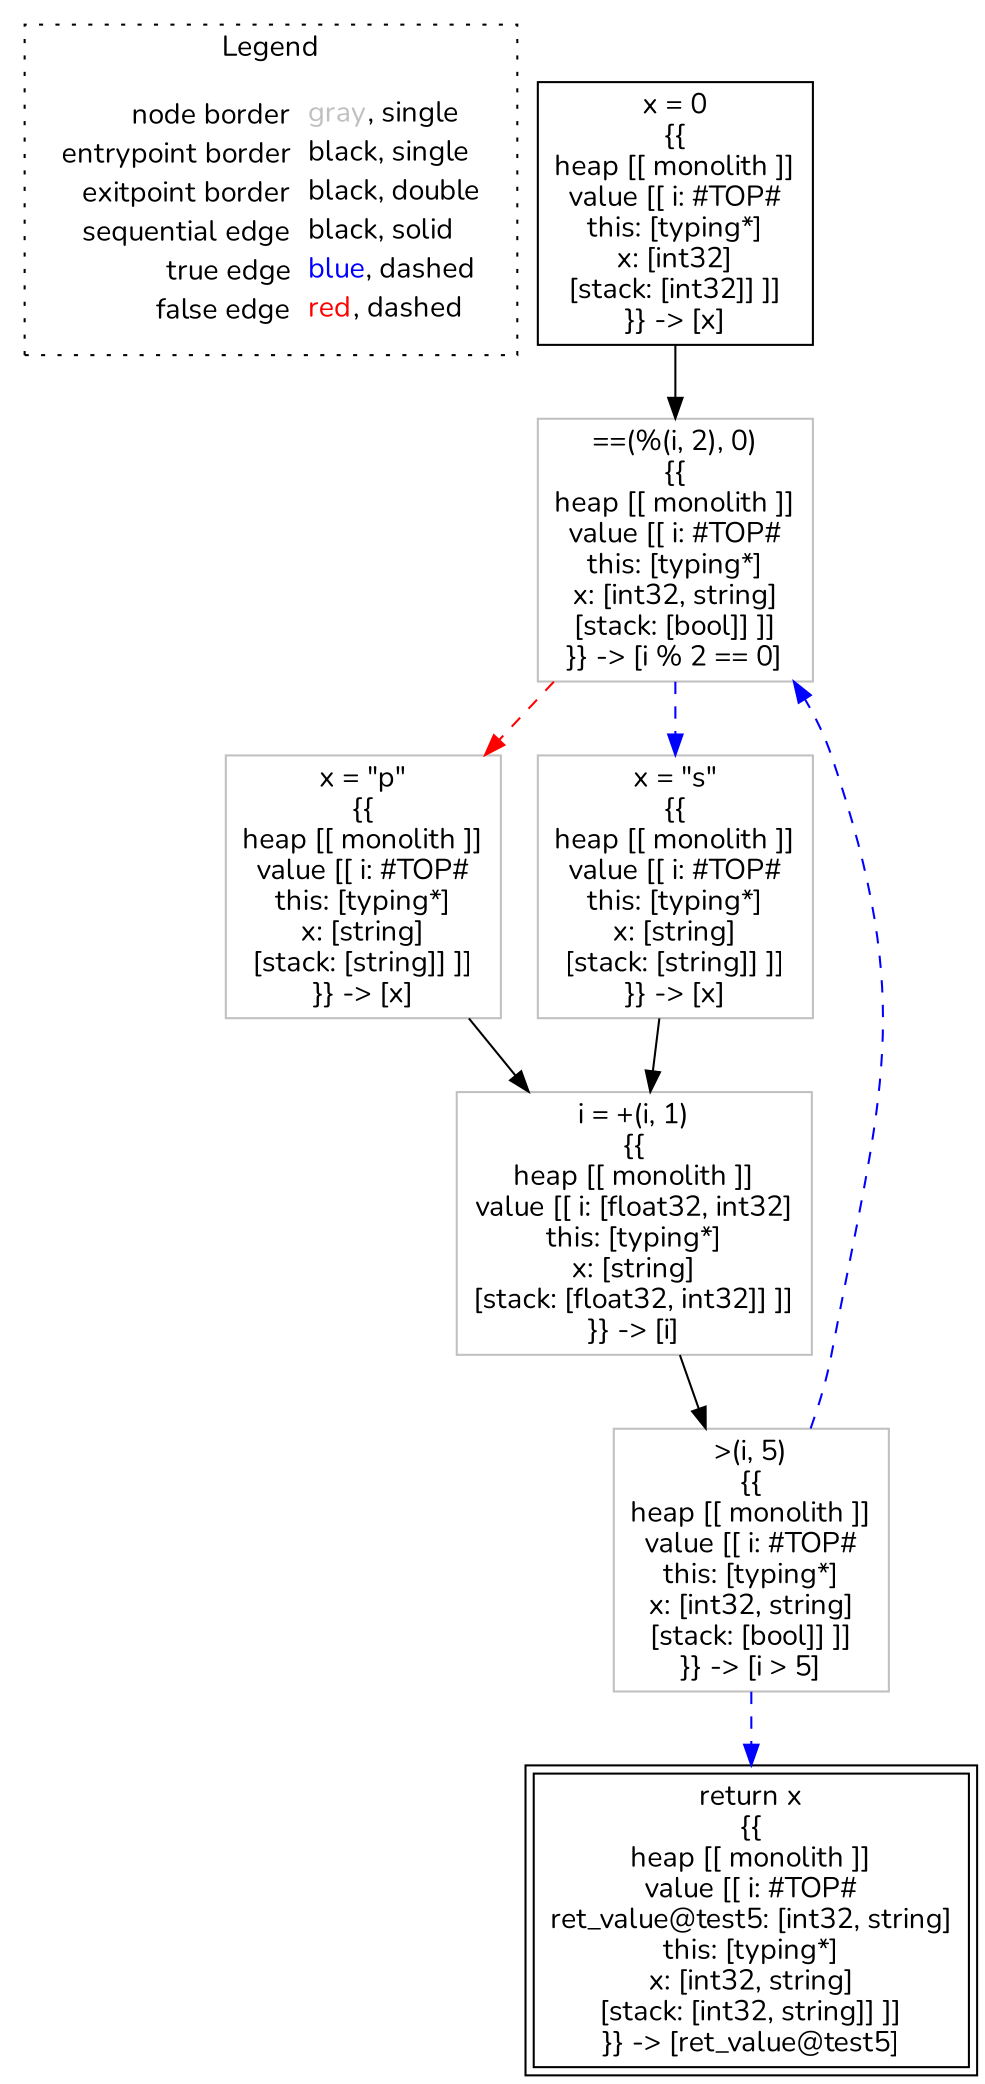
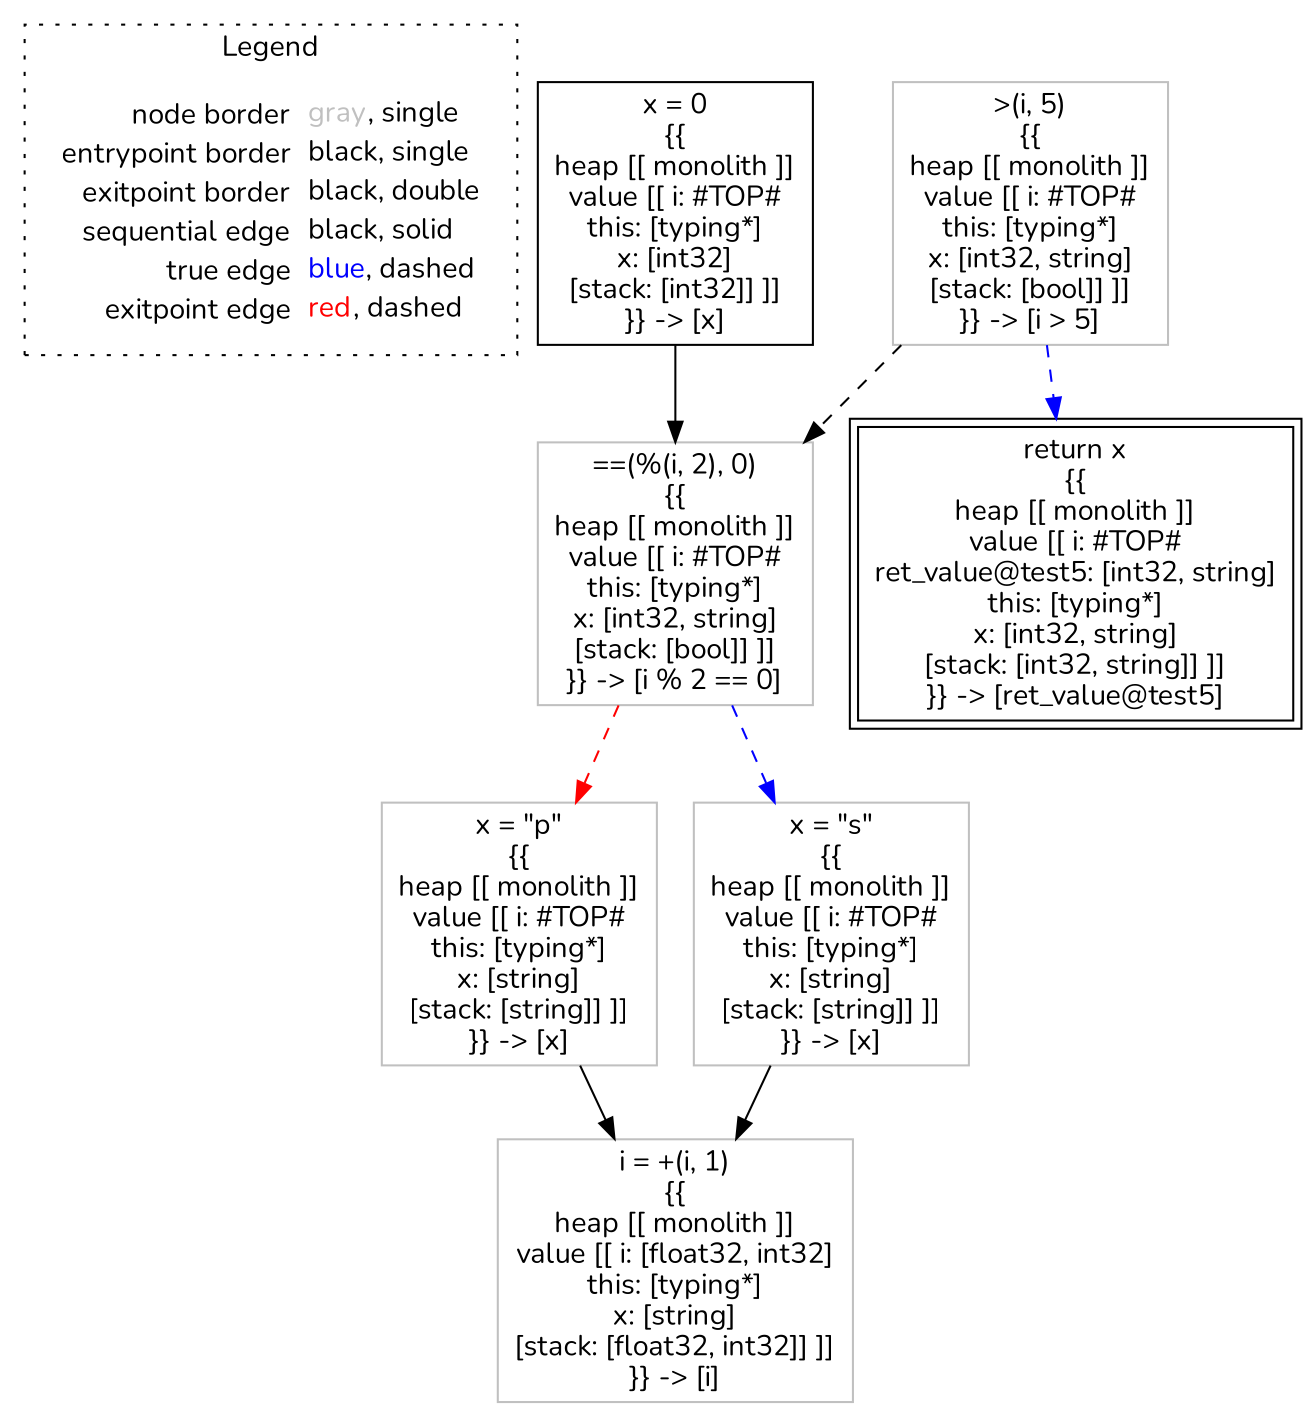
node "node border": text "false edge" -> "exitpoint edge"
edge ">(i, 5)" -> "==(%(i, 2), 0)": color blue -> black
edge "i = +(i, 1)" -> ">(i, 5)": removed
